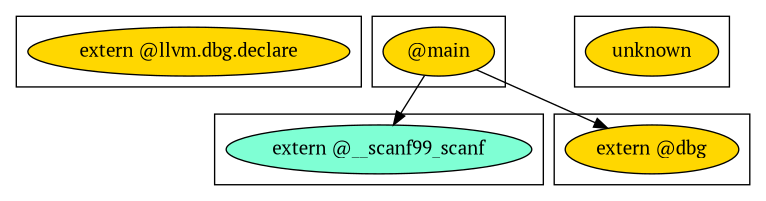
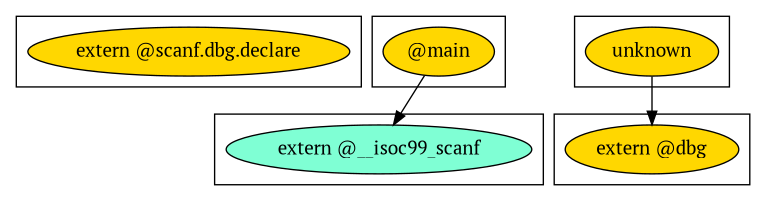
node "extern @llvm.dbg.declare": label "extern @llvm.dbg.declare" -> "extern @scanf.dbg.declare"
edge "@main" -> "extern @dbg": now "unknown" -> "extern @dbg"
node "extern @__scanf99_scanf": label "extern @__scanf99_scanf" -> "extern @__isoc99_scanf"
